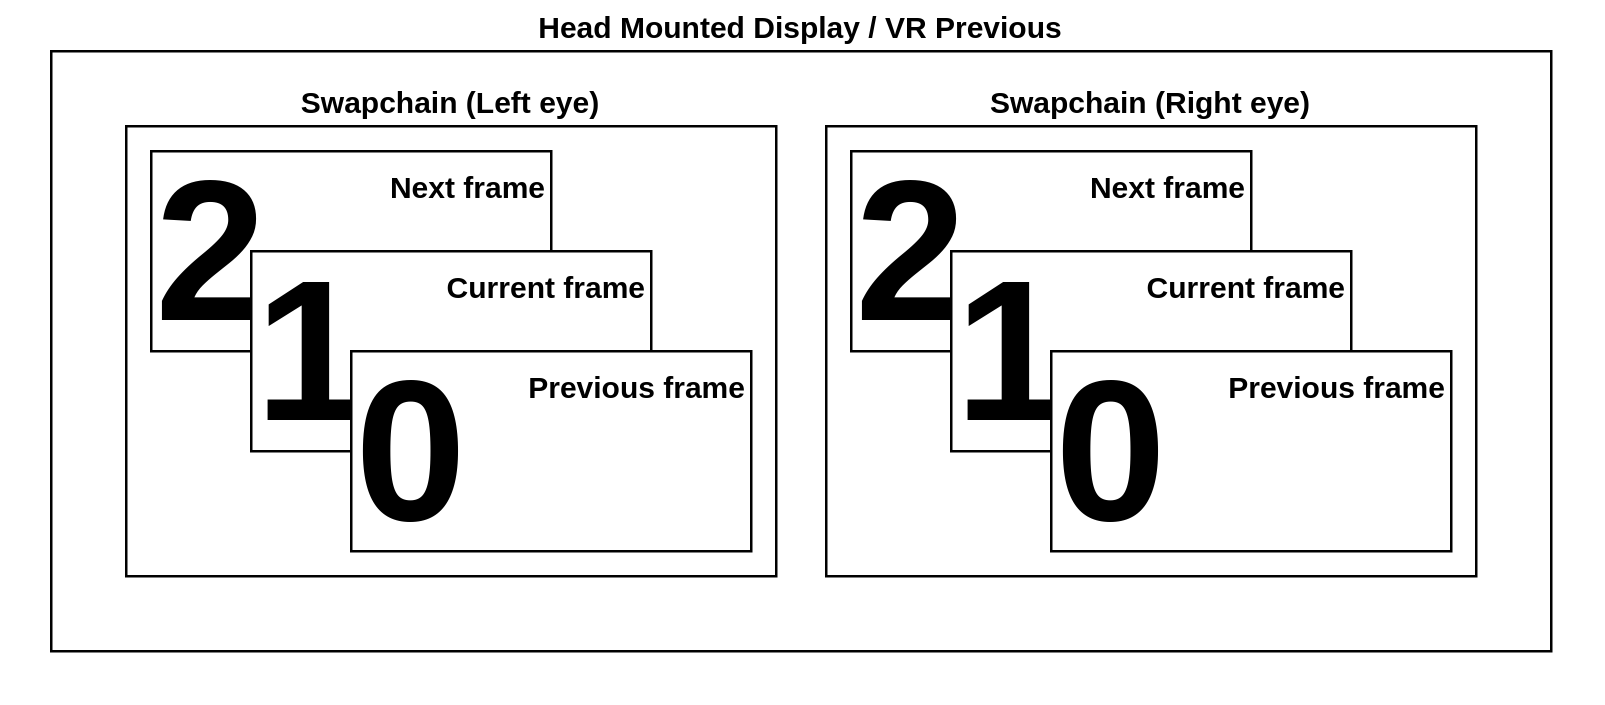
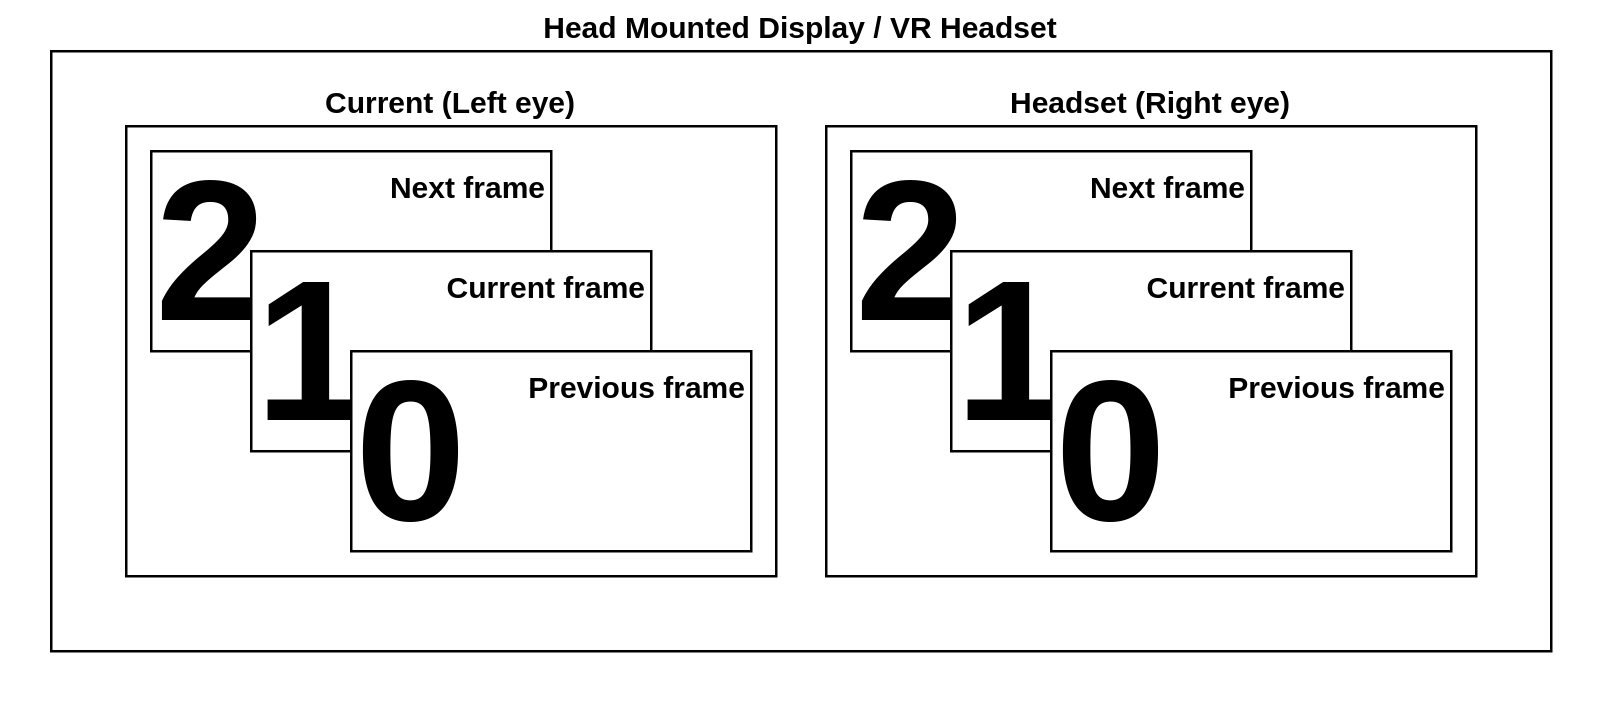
node "Head Mounted Display / VR Previous": label "Head Mounted Display / VR Previous" -> "Head Mounted Display / VR Headset"
node "Swapchain (Left eye)": label "Swapchain (Left eye)" -> "Current (Left eye)"
node "Swapchain (Right eye)": label "Swapchain (Right eye)" -> "Headset (Right eye)"
